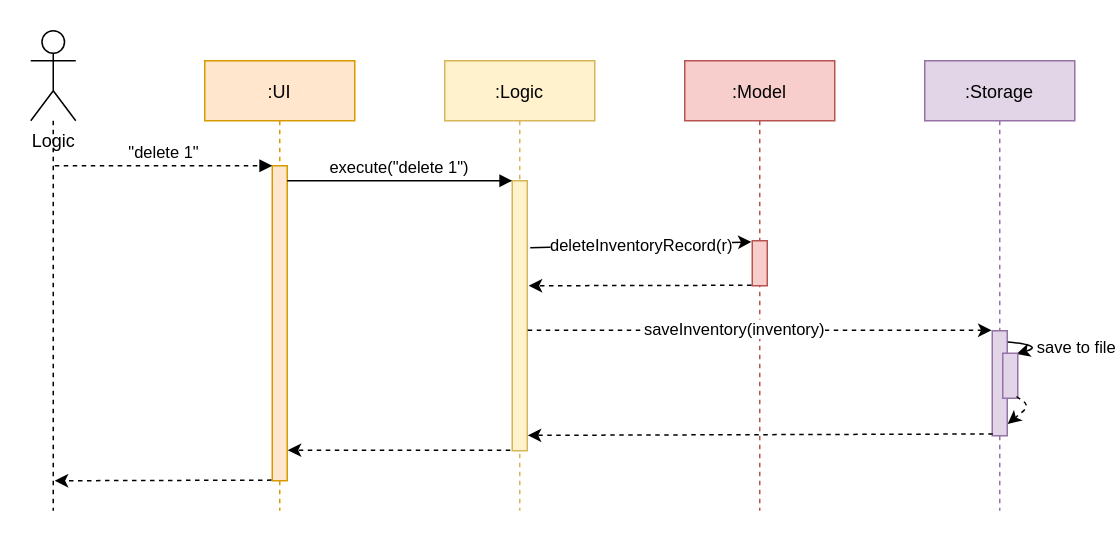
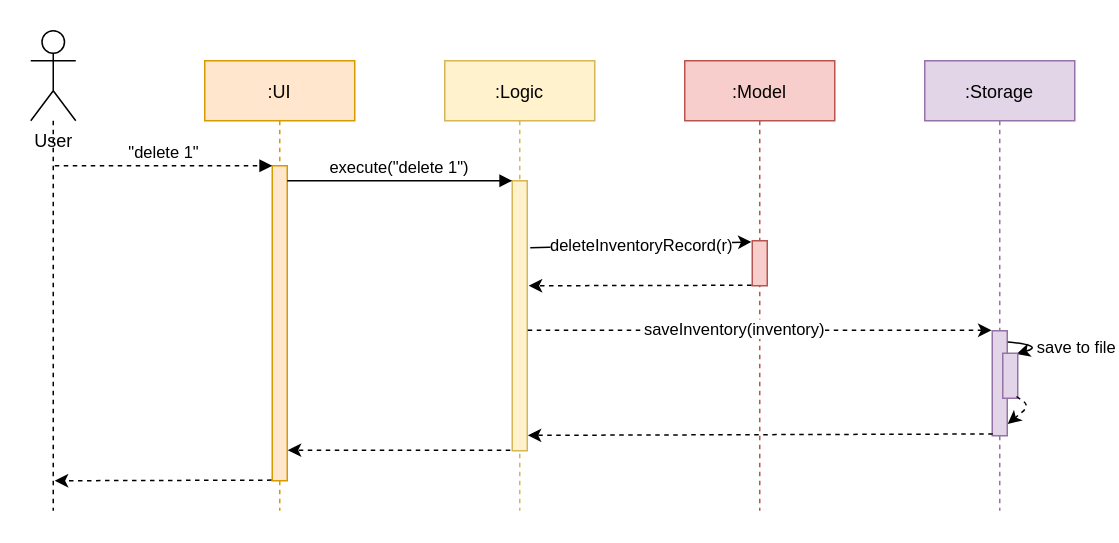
node "Logic": label "Logic" -> "User"
